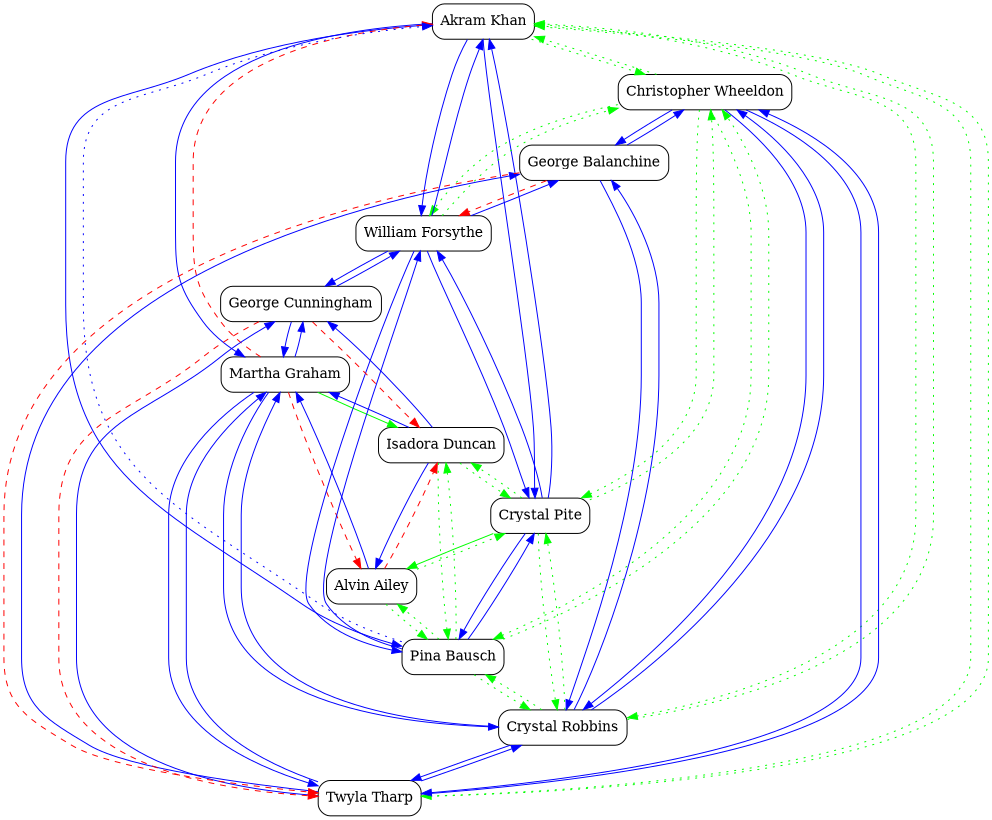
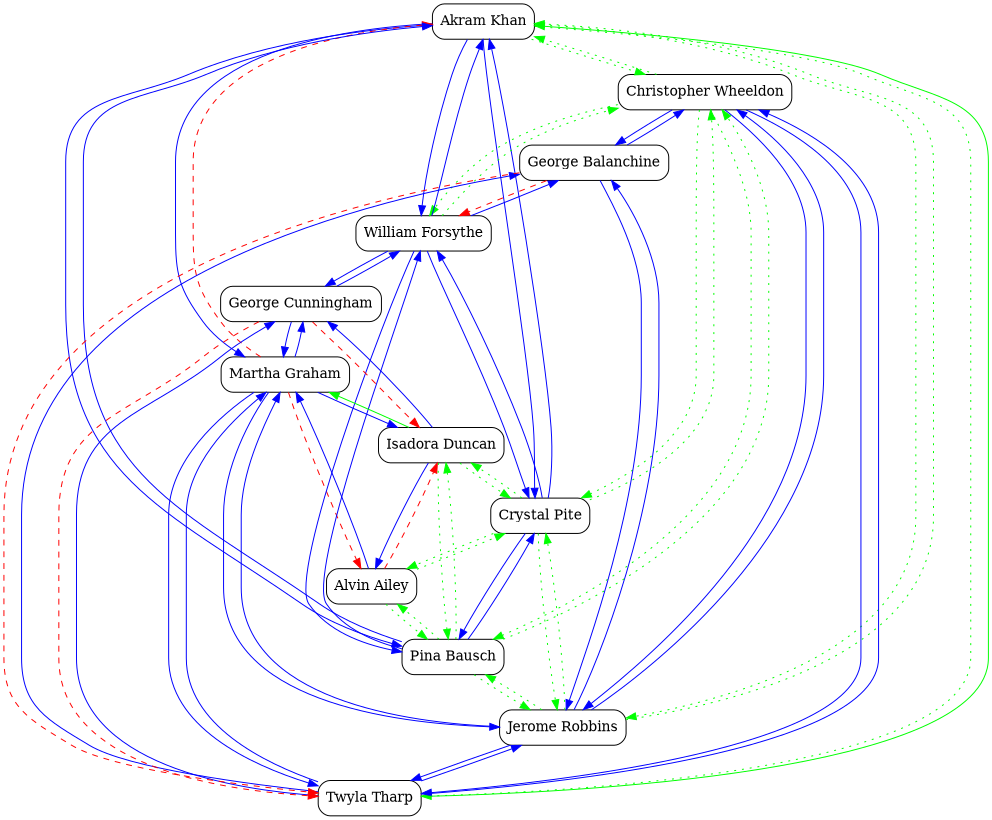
edge "Pina Bausch" -> "Akram Khan": style dotted -> solid
edge "Martha Graham" -> "Isadora Duncan": color green -> blue
edge "Isadora Duncan" -> "Martha Graham": color blue -> green
edge "Twyla Tharp" -> "Akram Khan": style dotted -> solid
edge "Crystal Pite" -> "Alvin Ailey": style solid -> dotted
node "Crystal Robbins": label "Crystal Robbins" -> "Jerome Robbins"
